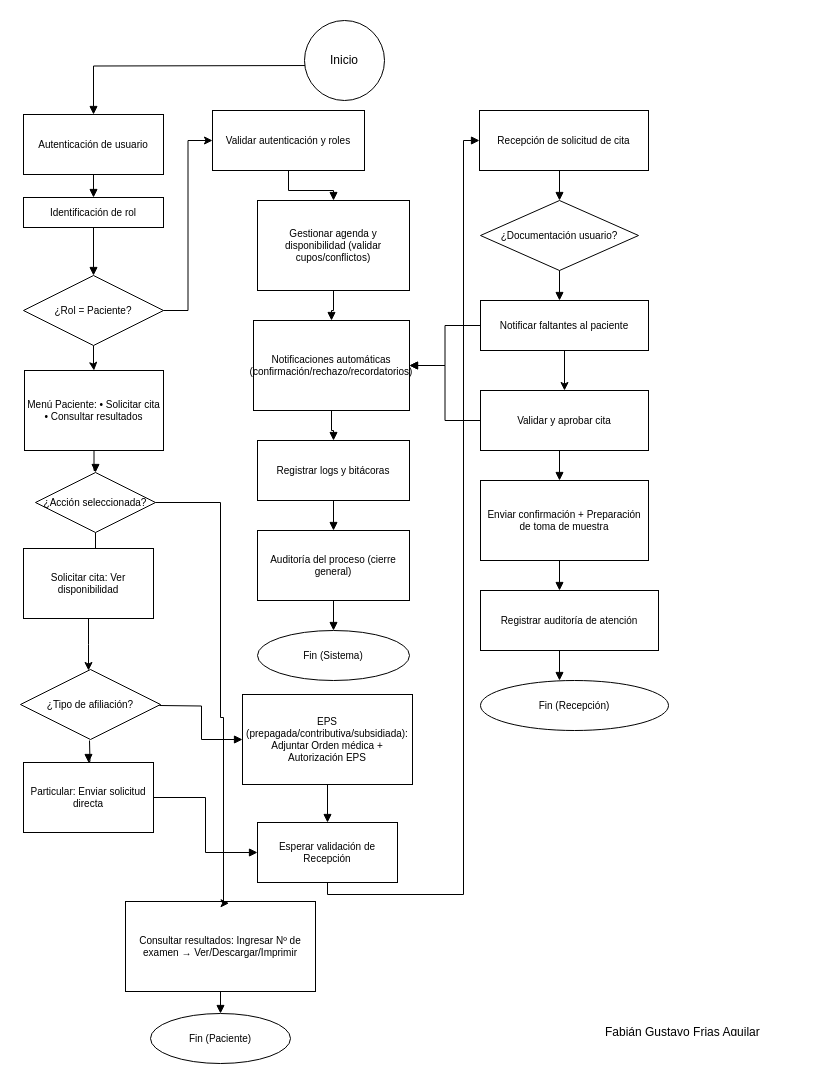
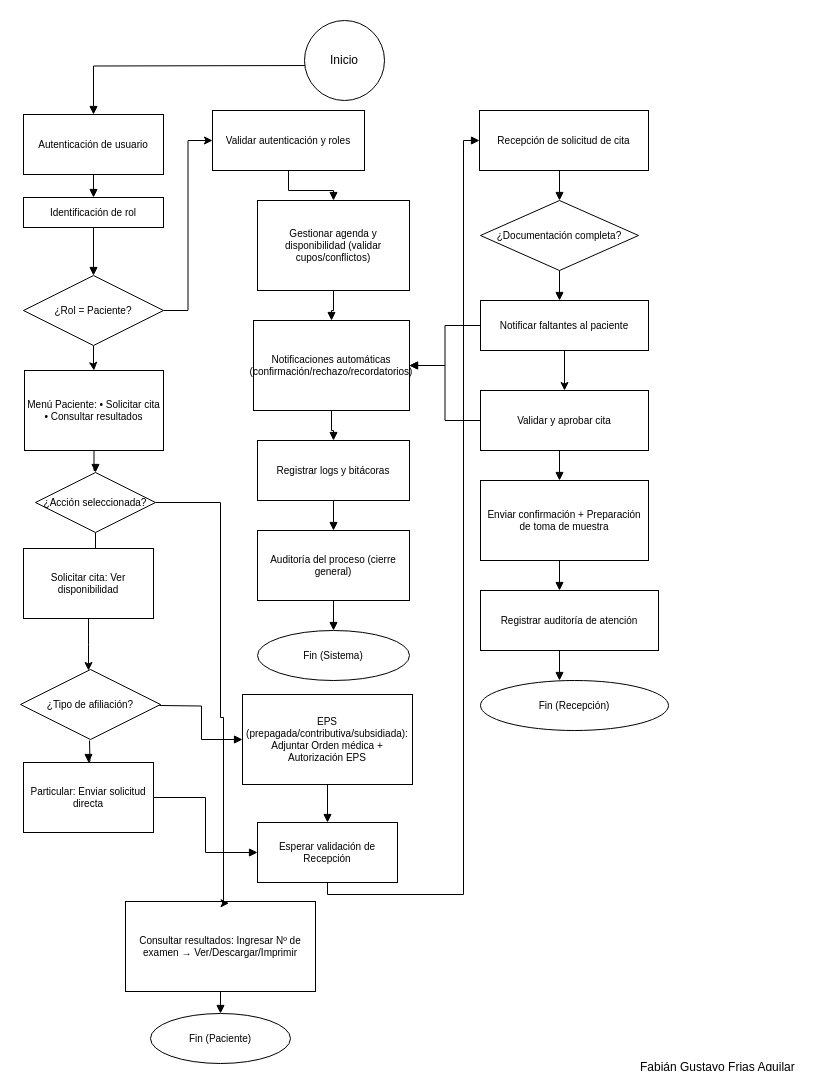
node "¿Documentación usuario?": label "¿Documentación usuario?" -> "¿Documentación completa?"
node "Fabián Gustavo Frias Aguilar": moved (694, 1004) -> (729, 1039)
